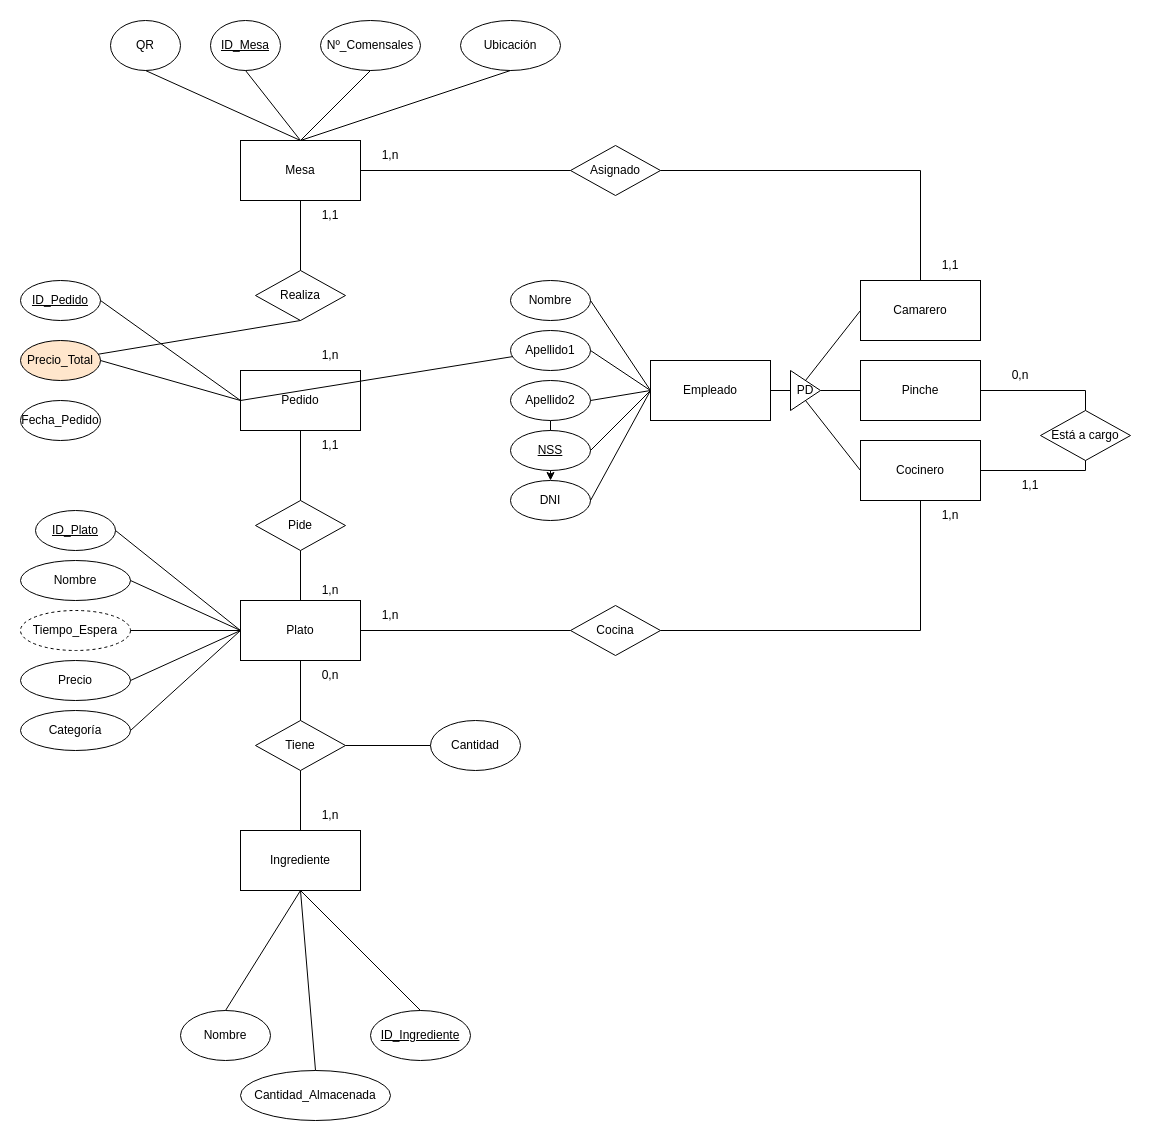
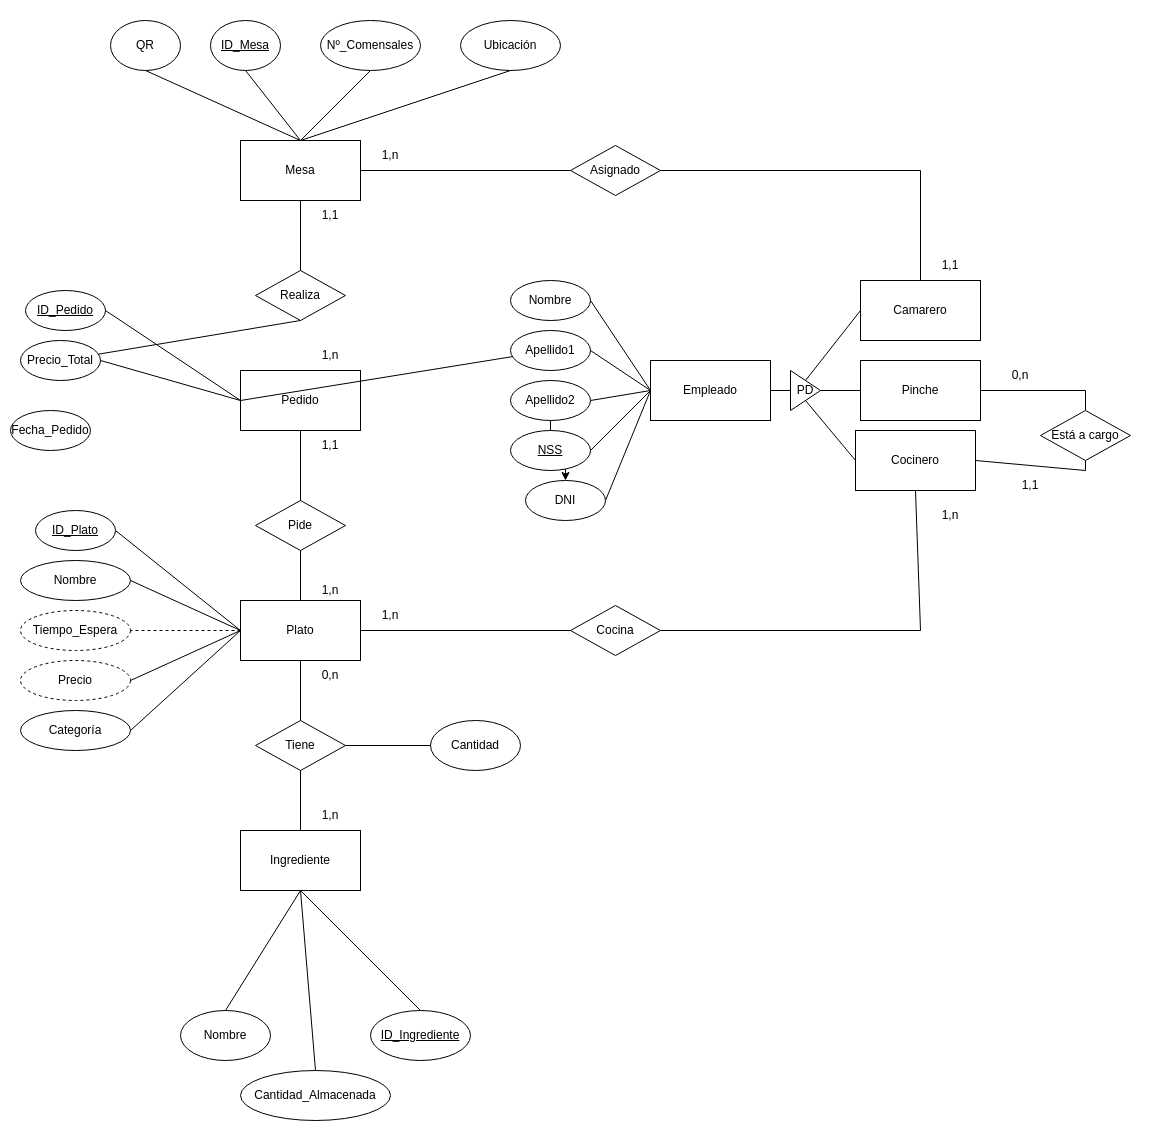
node "ID_Pedido": moved (61, 301) -> (66, 311)
node "Precio_Total": fillcolor #ffe6cc -> #ffffff
node "Fecha_Pedido": moved (61, 421) -> (51, 431)
node "Cocinero": moved (921, 471) -> (916, 461)
node "DNI": moved (551, 501) -> (566, 501)
edge "Tiempo_Espera" -- "Plato": style solid -> dashed
node "Precio": style solid -> dashed
